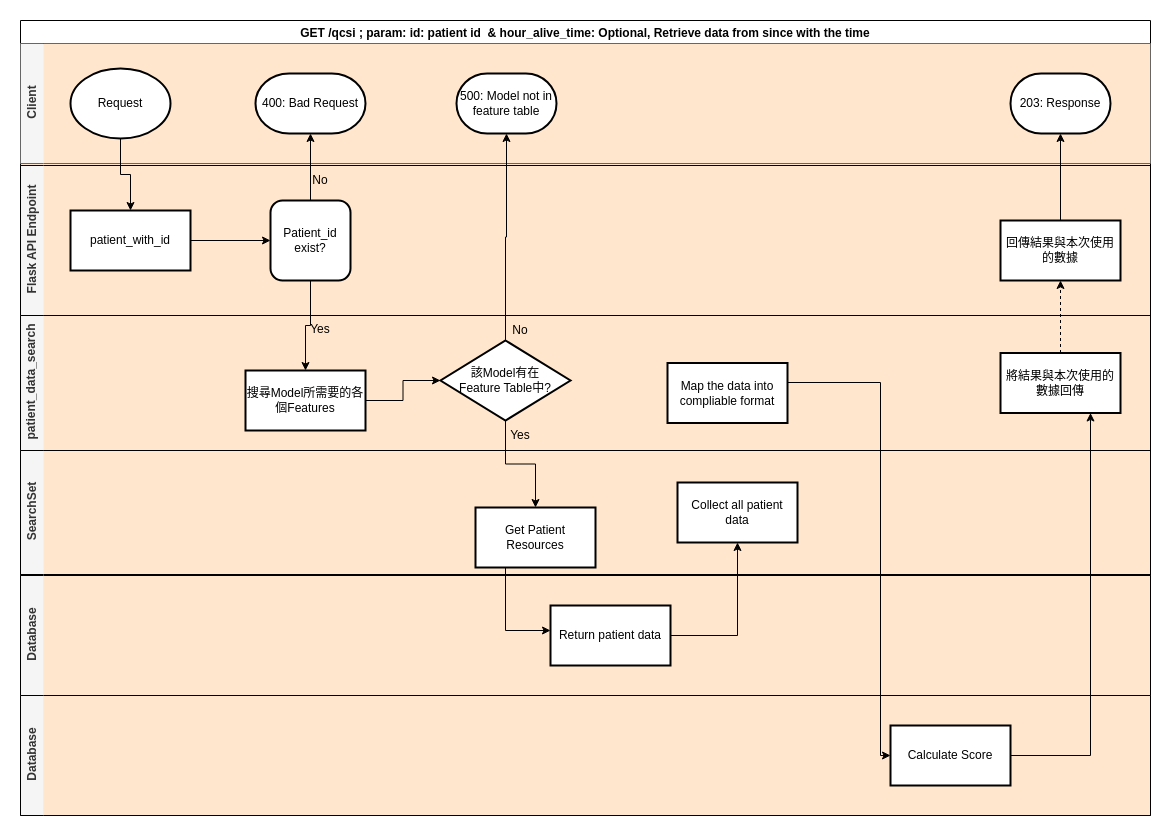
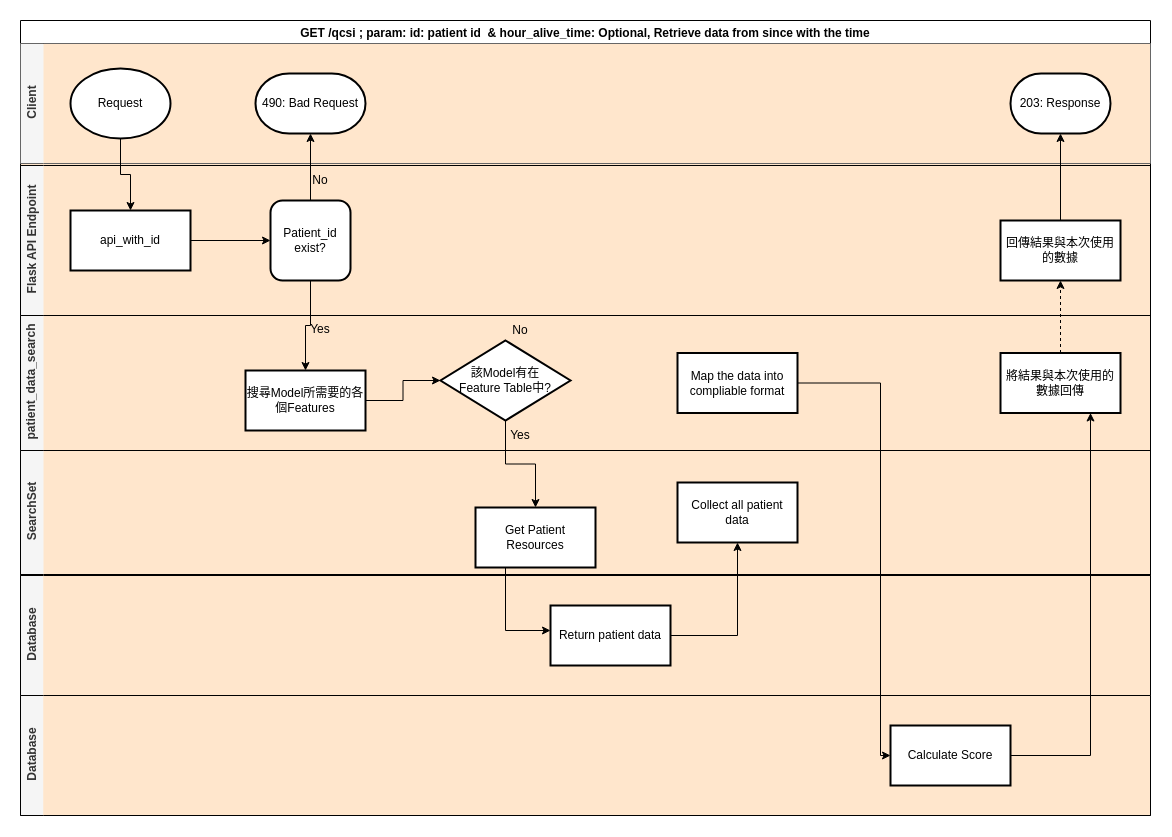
node "400: Bad Request": label "400: Bad Request" -> "490: Bad Request"
node "500: Model not in feature table": removed
edge "該Model有在 Feature Table中?" -> "500: Model not in feature table": removed
node "patient_with_id": label "patient_with_id" -> "api_with_id"
node "Map the data into compliable format": moved (728, 393) -> (738, 383)
